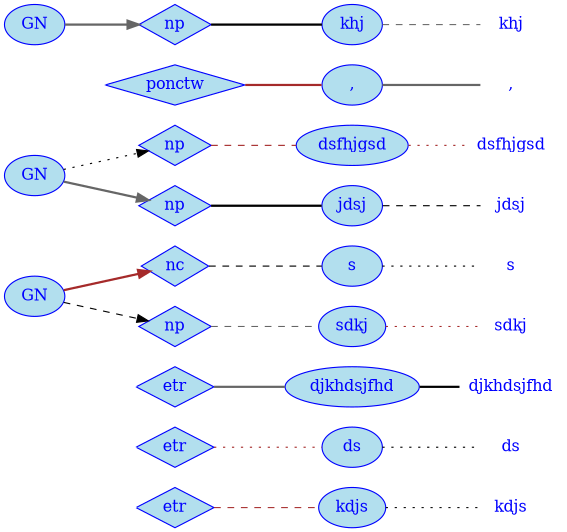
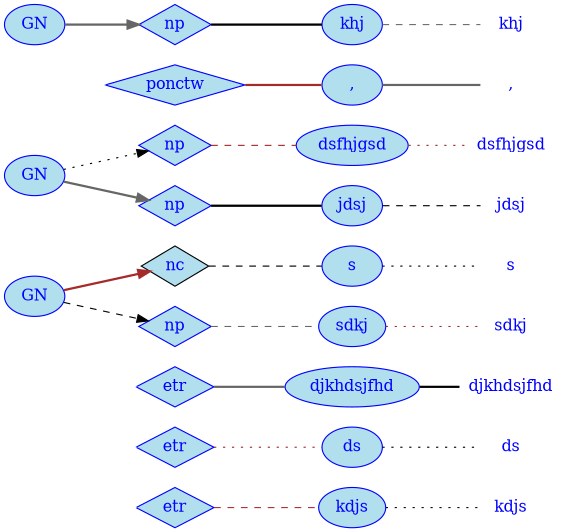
node "nc": color blue -> black
